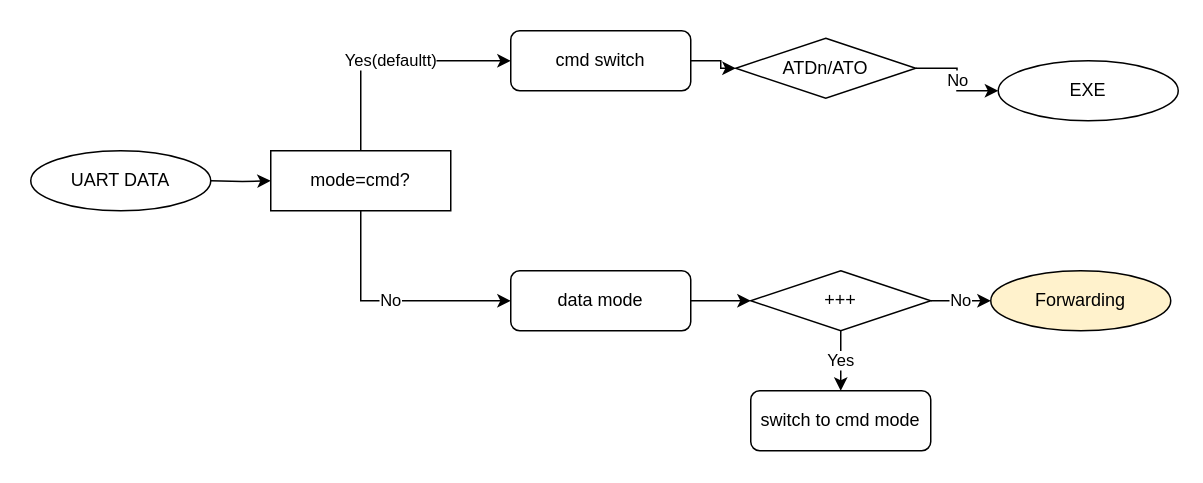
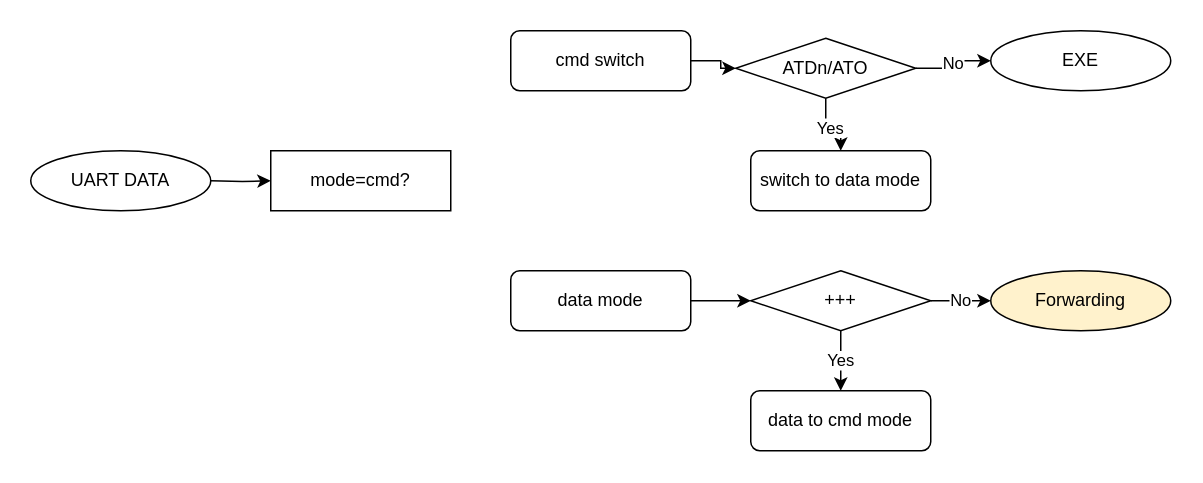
edge "mode=cmd?" -> "cmd switch": removed, label "Yes(defaultt)"
node "EXE": moved (1088, 91) -> (1081, 61)
edge "ATDn/ATO" -> "switch to data mode": added, label "Yes"
node "switch to data mode": added
edge "mode=cmd?" -> "data mode": removed, label "No"
node "switch to cmd mode": label "switch to cmd mode" -> "data to cmd mode"
